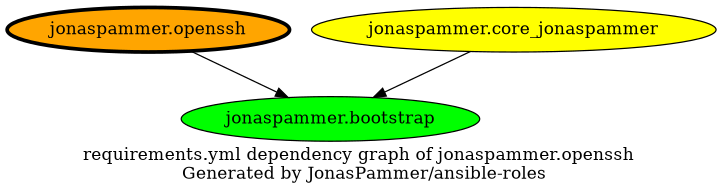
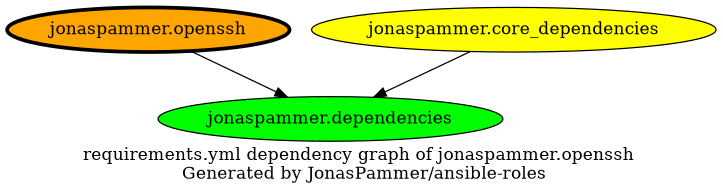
node "jonaspammer.core_jonaspammer": label "jonaspammer.core_jonaspammer" -> "jonaspammer.core_dependencies"
node "jonaspammer.bootstrap": label "jonaspammer.bootstrap" -> "jonaspammer.dependencies"
